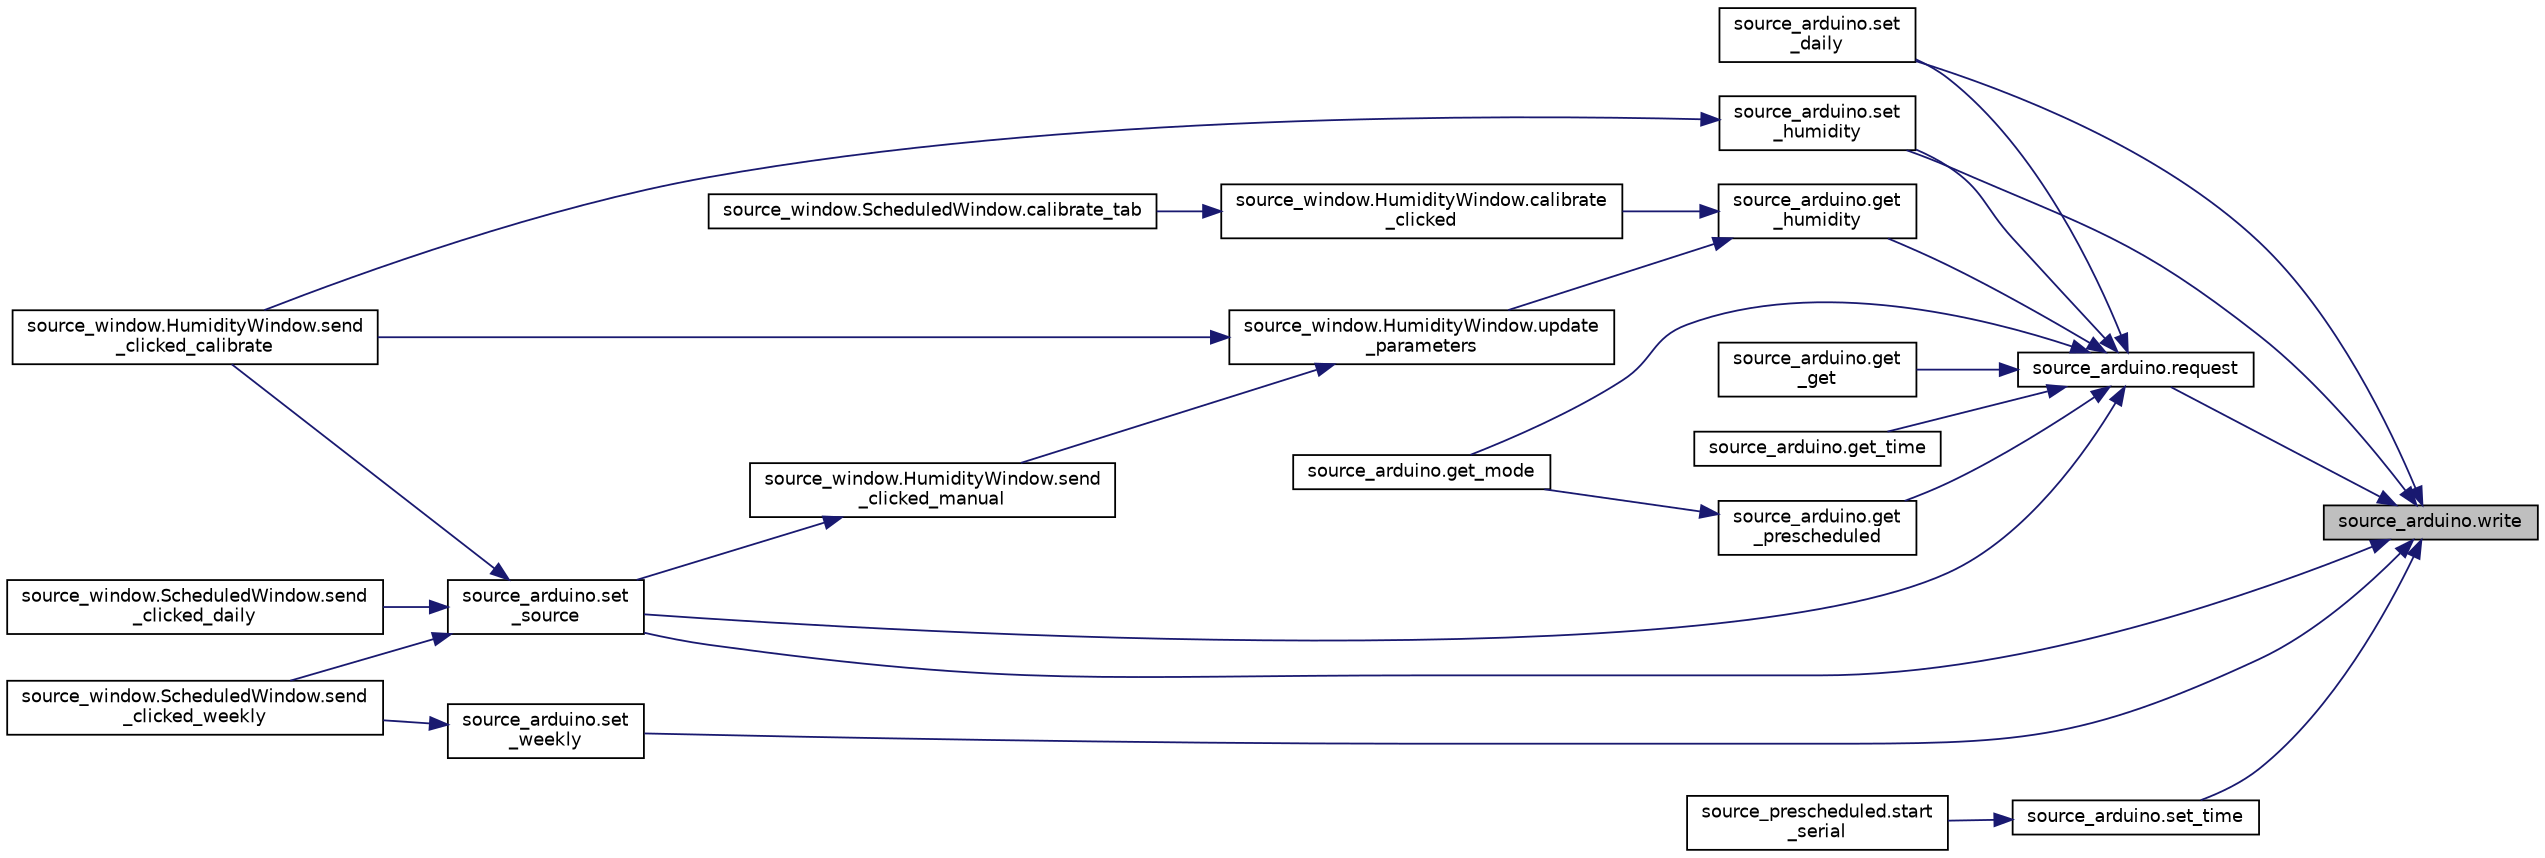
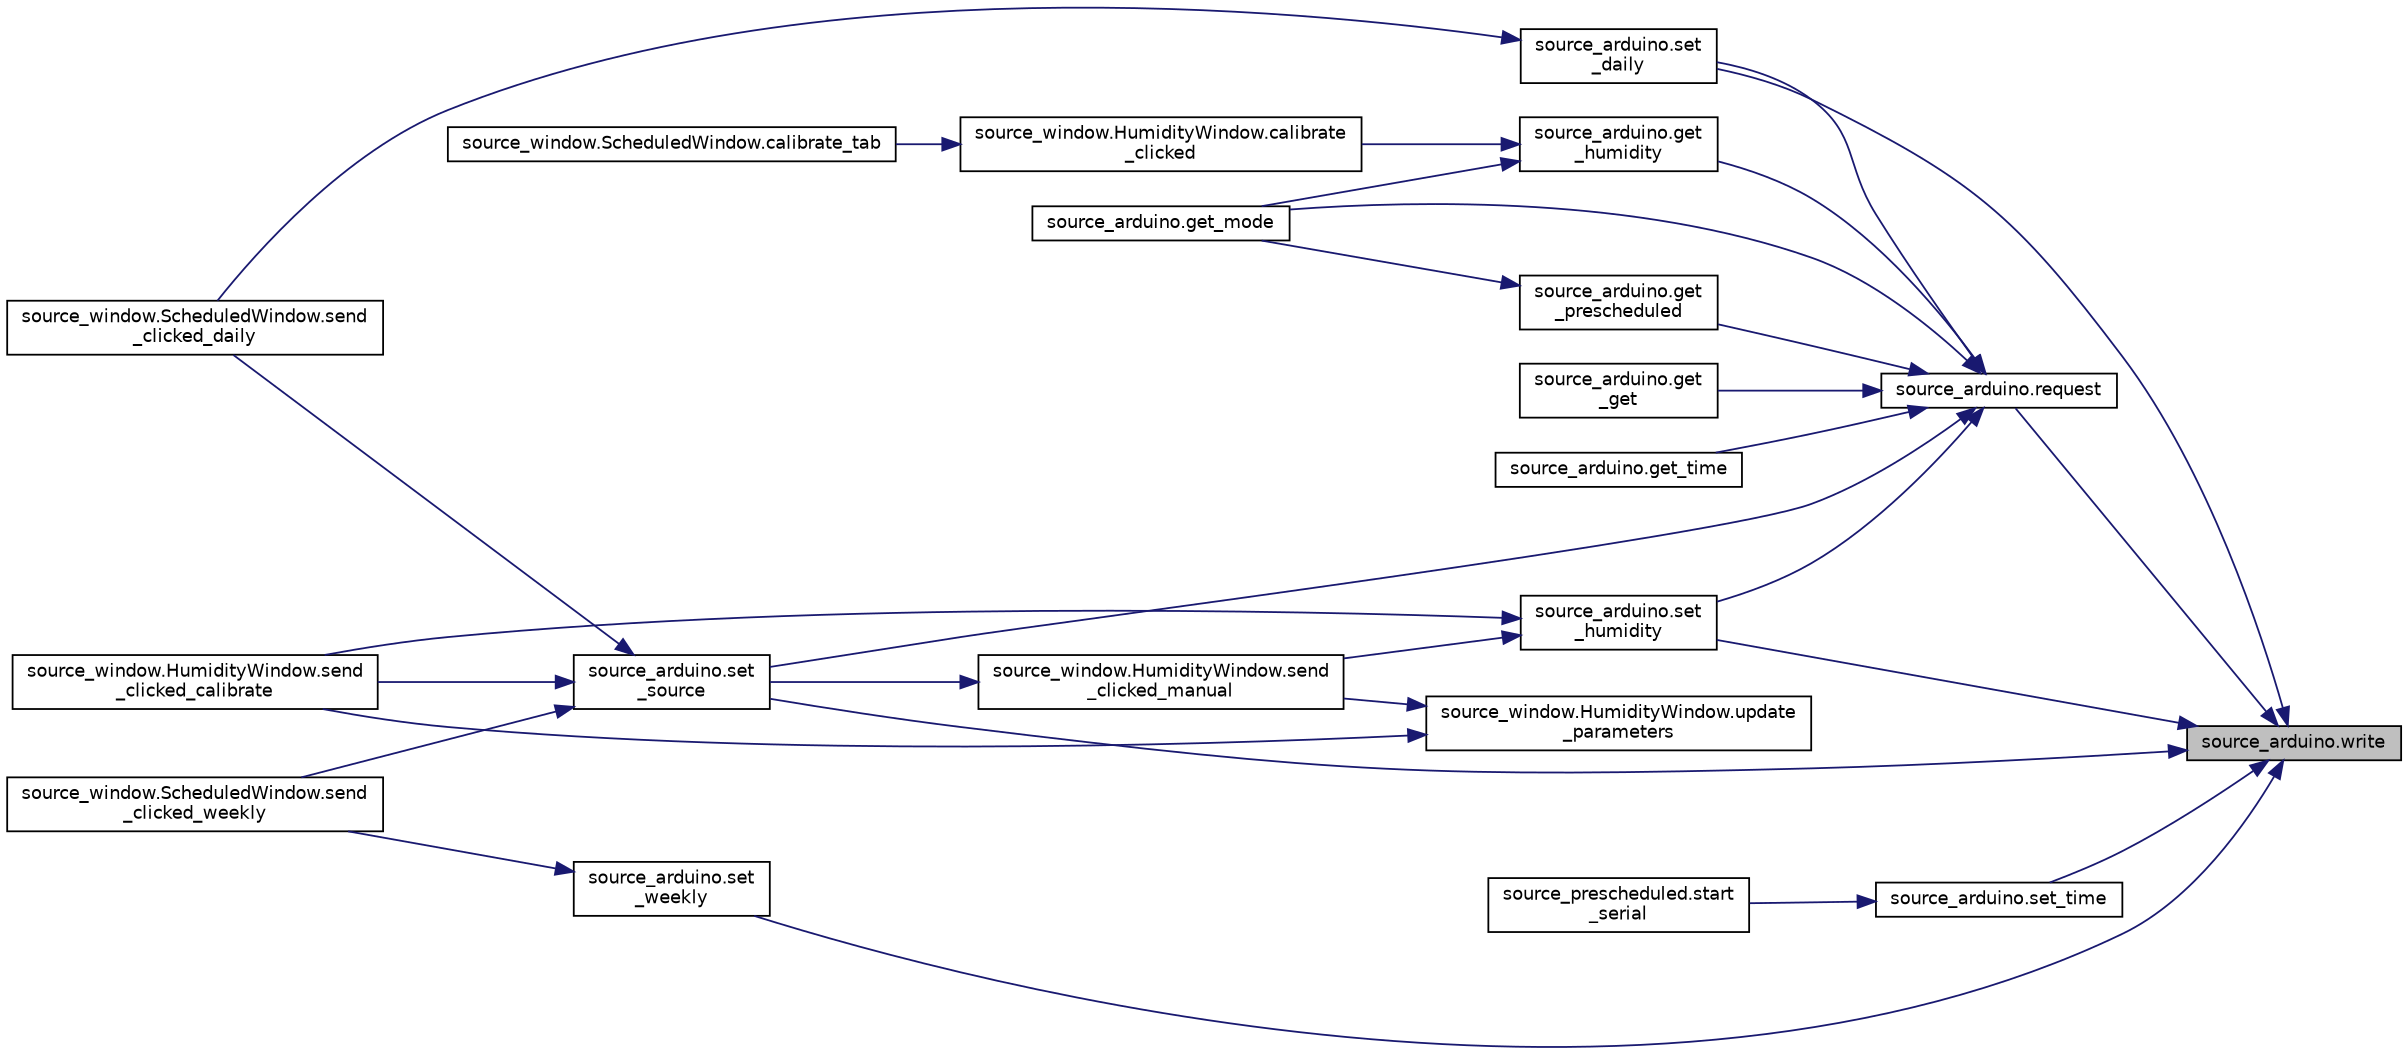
edge "source_window.ScheduledWindow.send _clicked_daily" -> "source_arduino.set _daily": added
edge "source_window.HumidityWindow.update _parameters" -> "source_arduino.get _humidity": now "source_arduino.get_mode" -> "source_arduino.get _humidity"
edge "source_window.HumidityWindow.send _clicked_manual" -> "source_arduino.set _humidity": added
